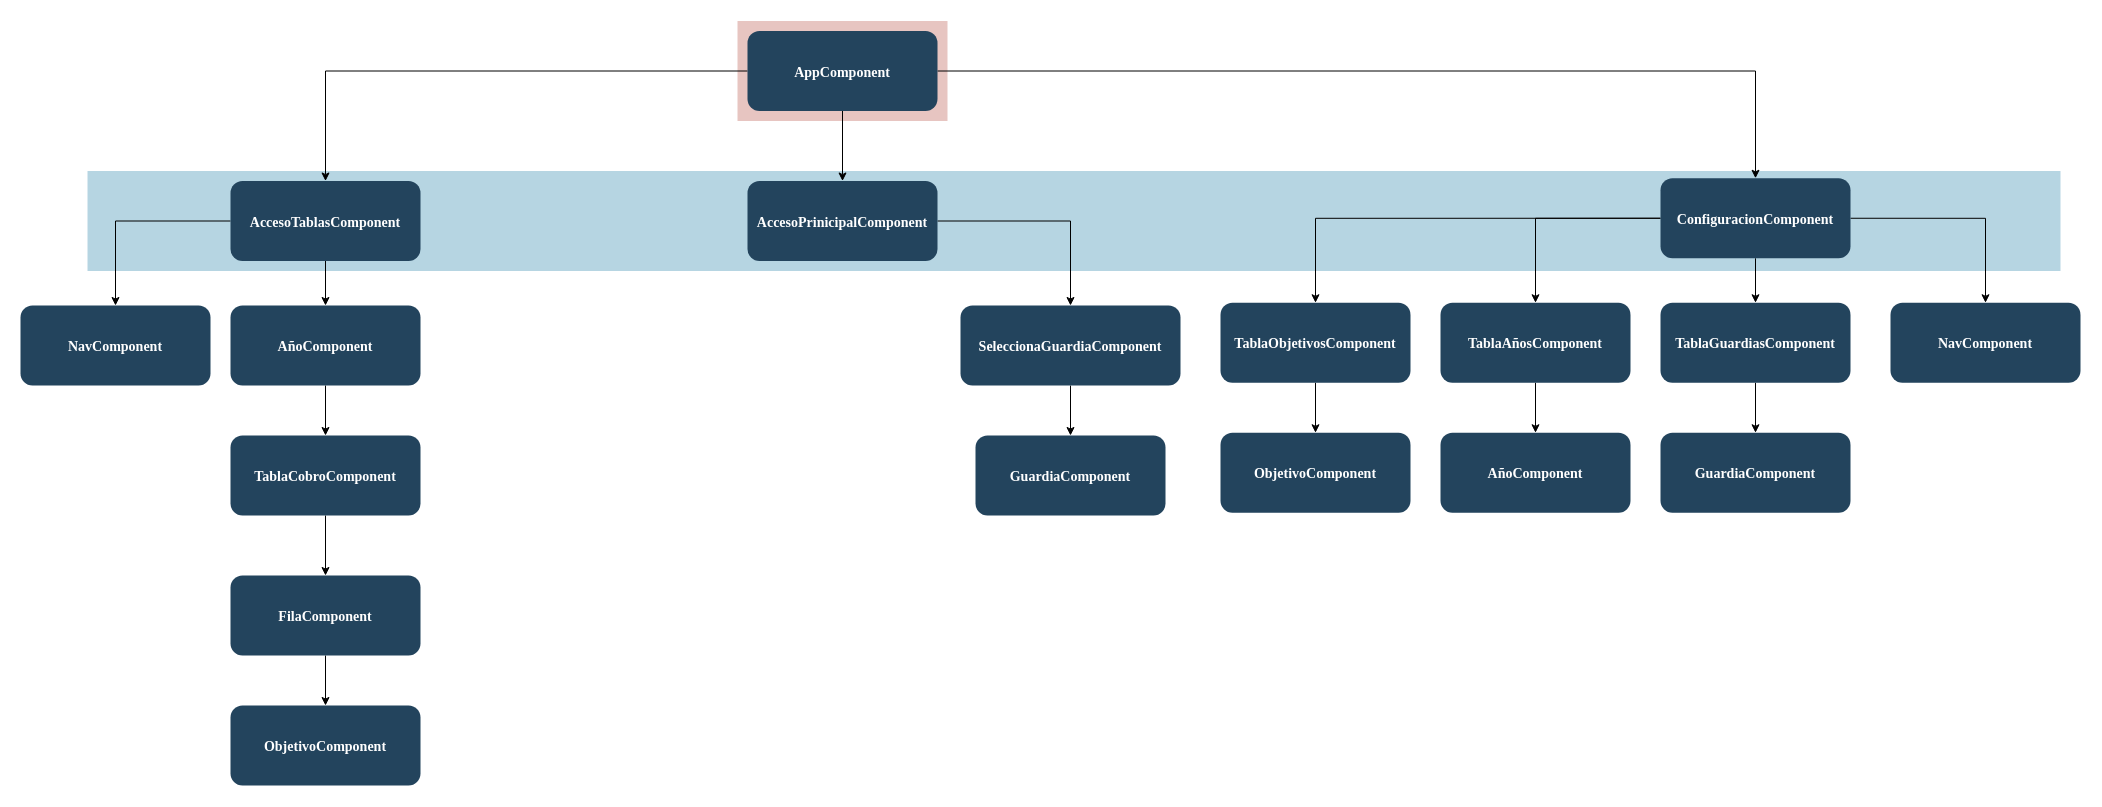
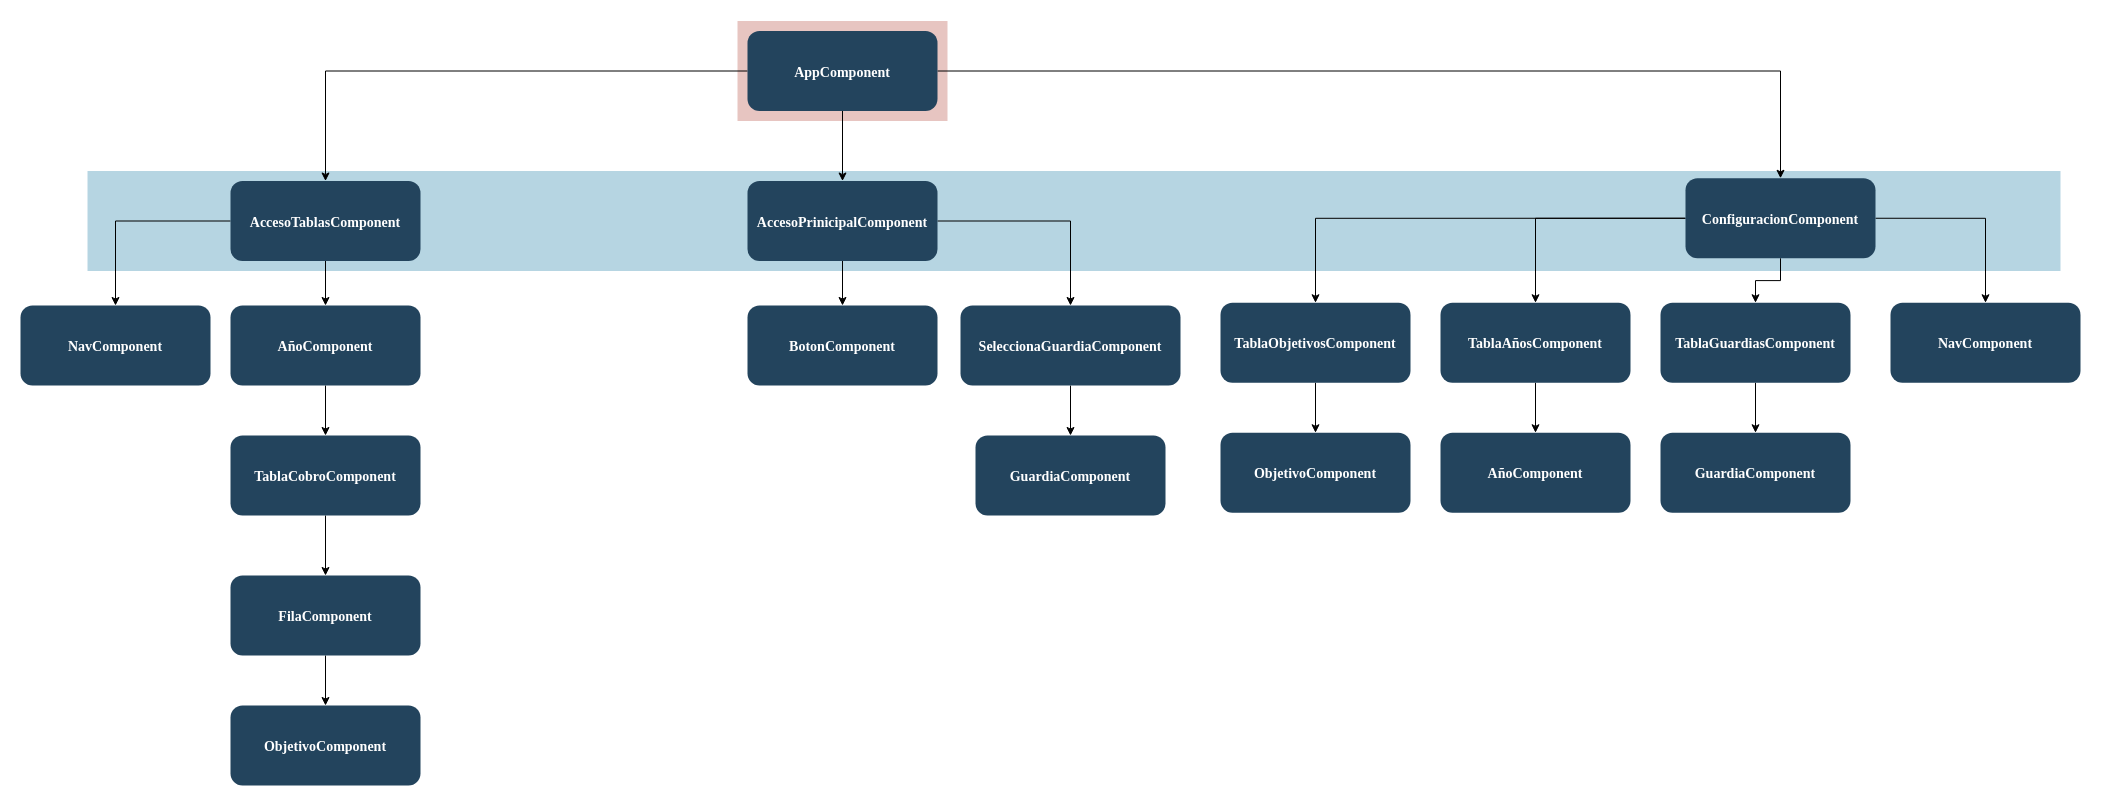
node "ConfiguracionComponent": moved (1756, 218) -> (1781, 218)
edge "AccesoPrinicipalComponent" -> "BotonComponent": added
node "BotonComponent": added
